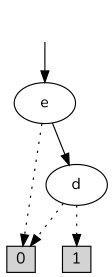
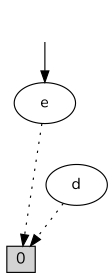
edge "e" -> "d": removed
node "1": removed
